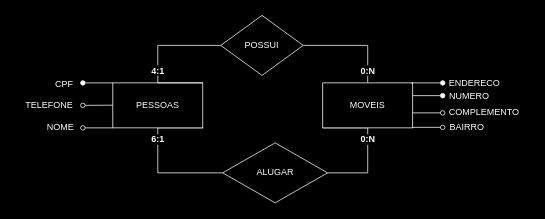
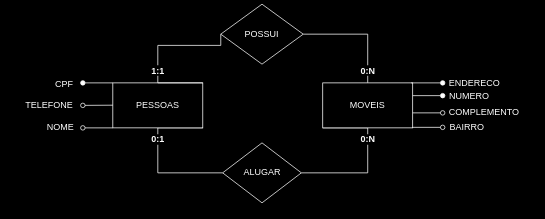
node "POSSUI": moved (262, 45) -> (262, 34)
node "4:1": label "4:1" -> "1:1"
node "6:1": label "6:1" -> "0:1"
node "ALUGAR": size 105x60 -> 79x60
